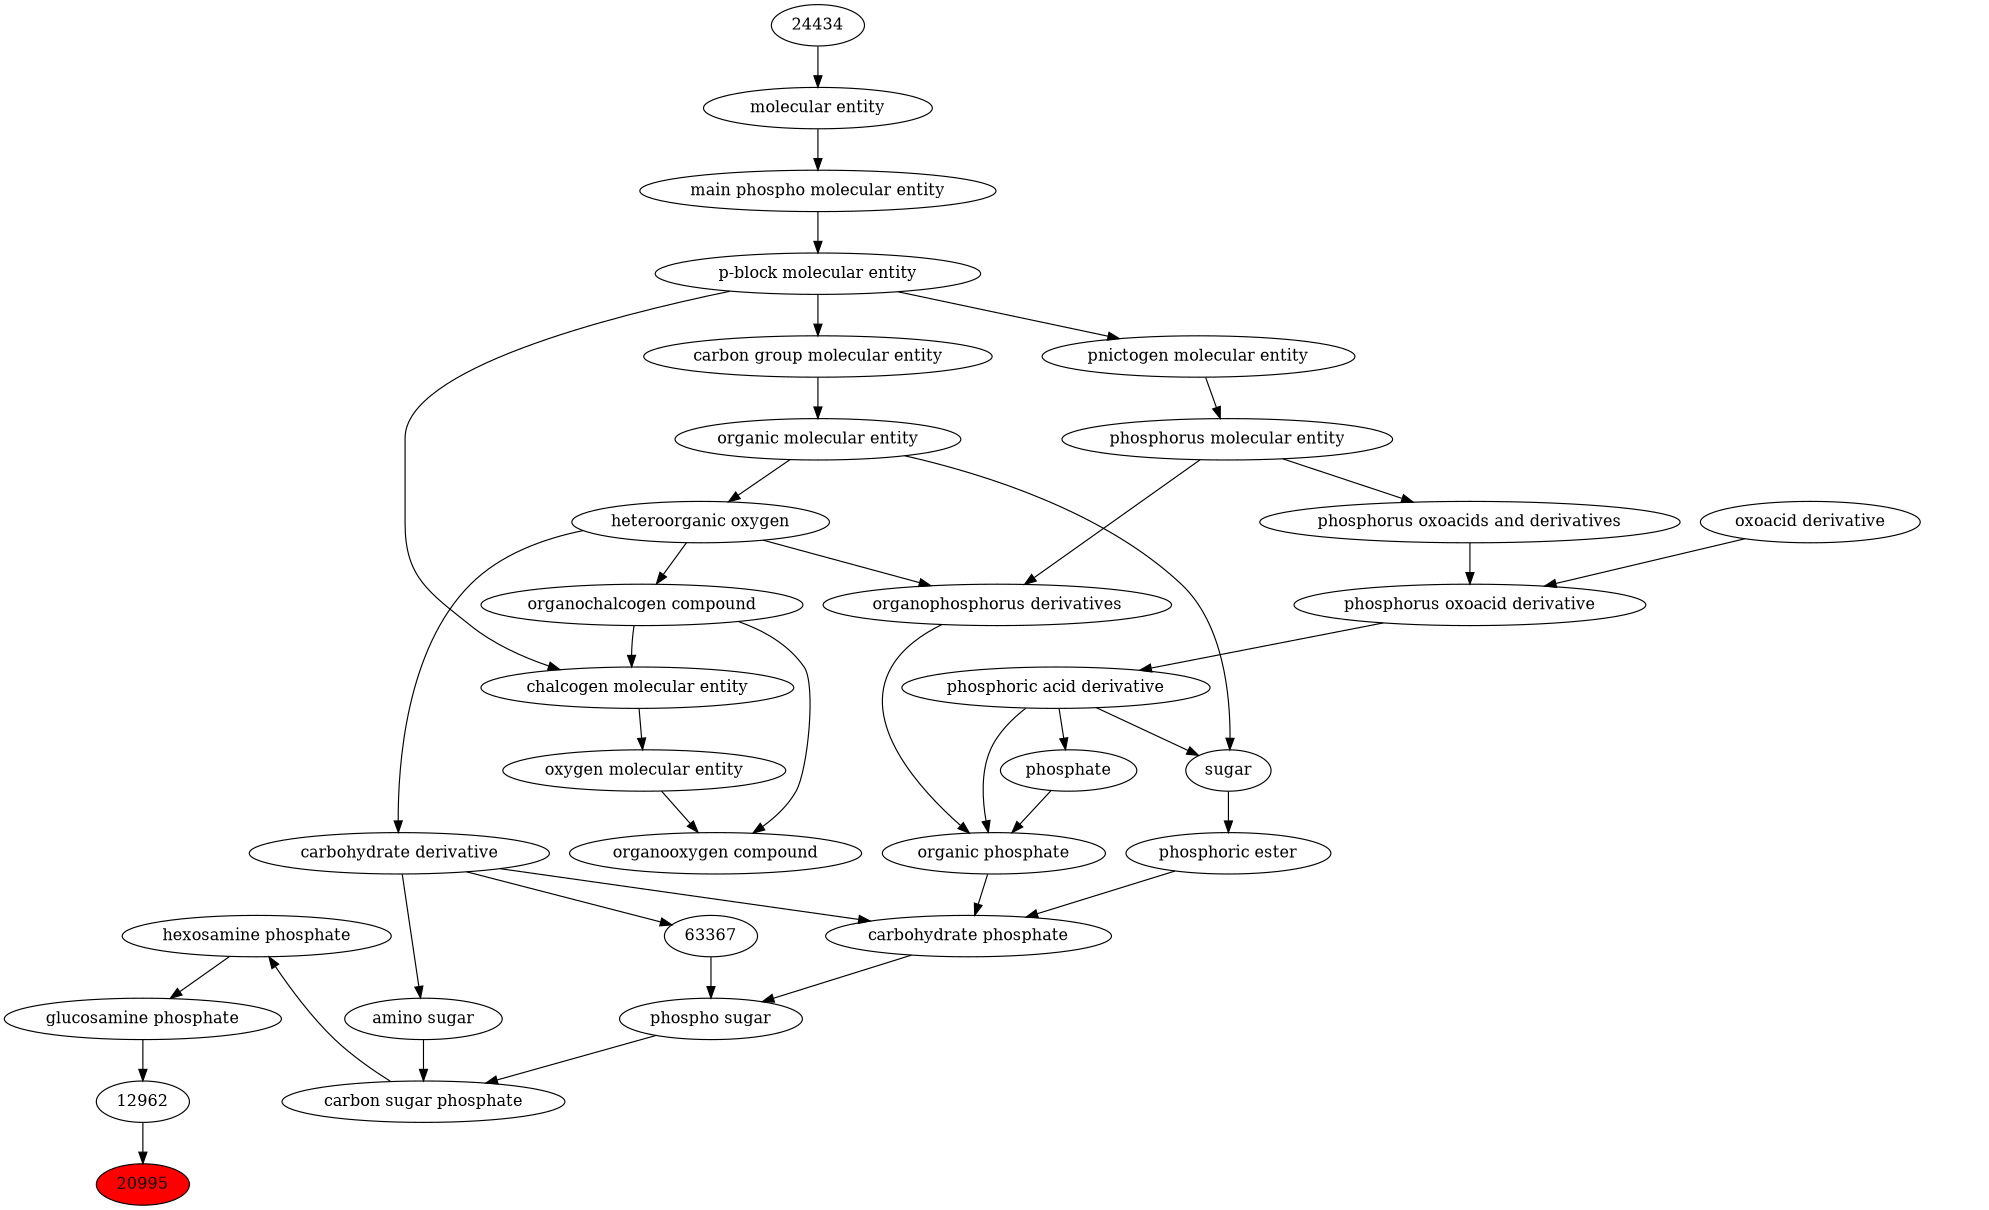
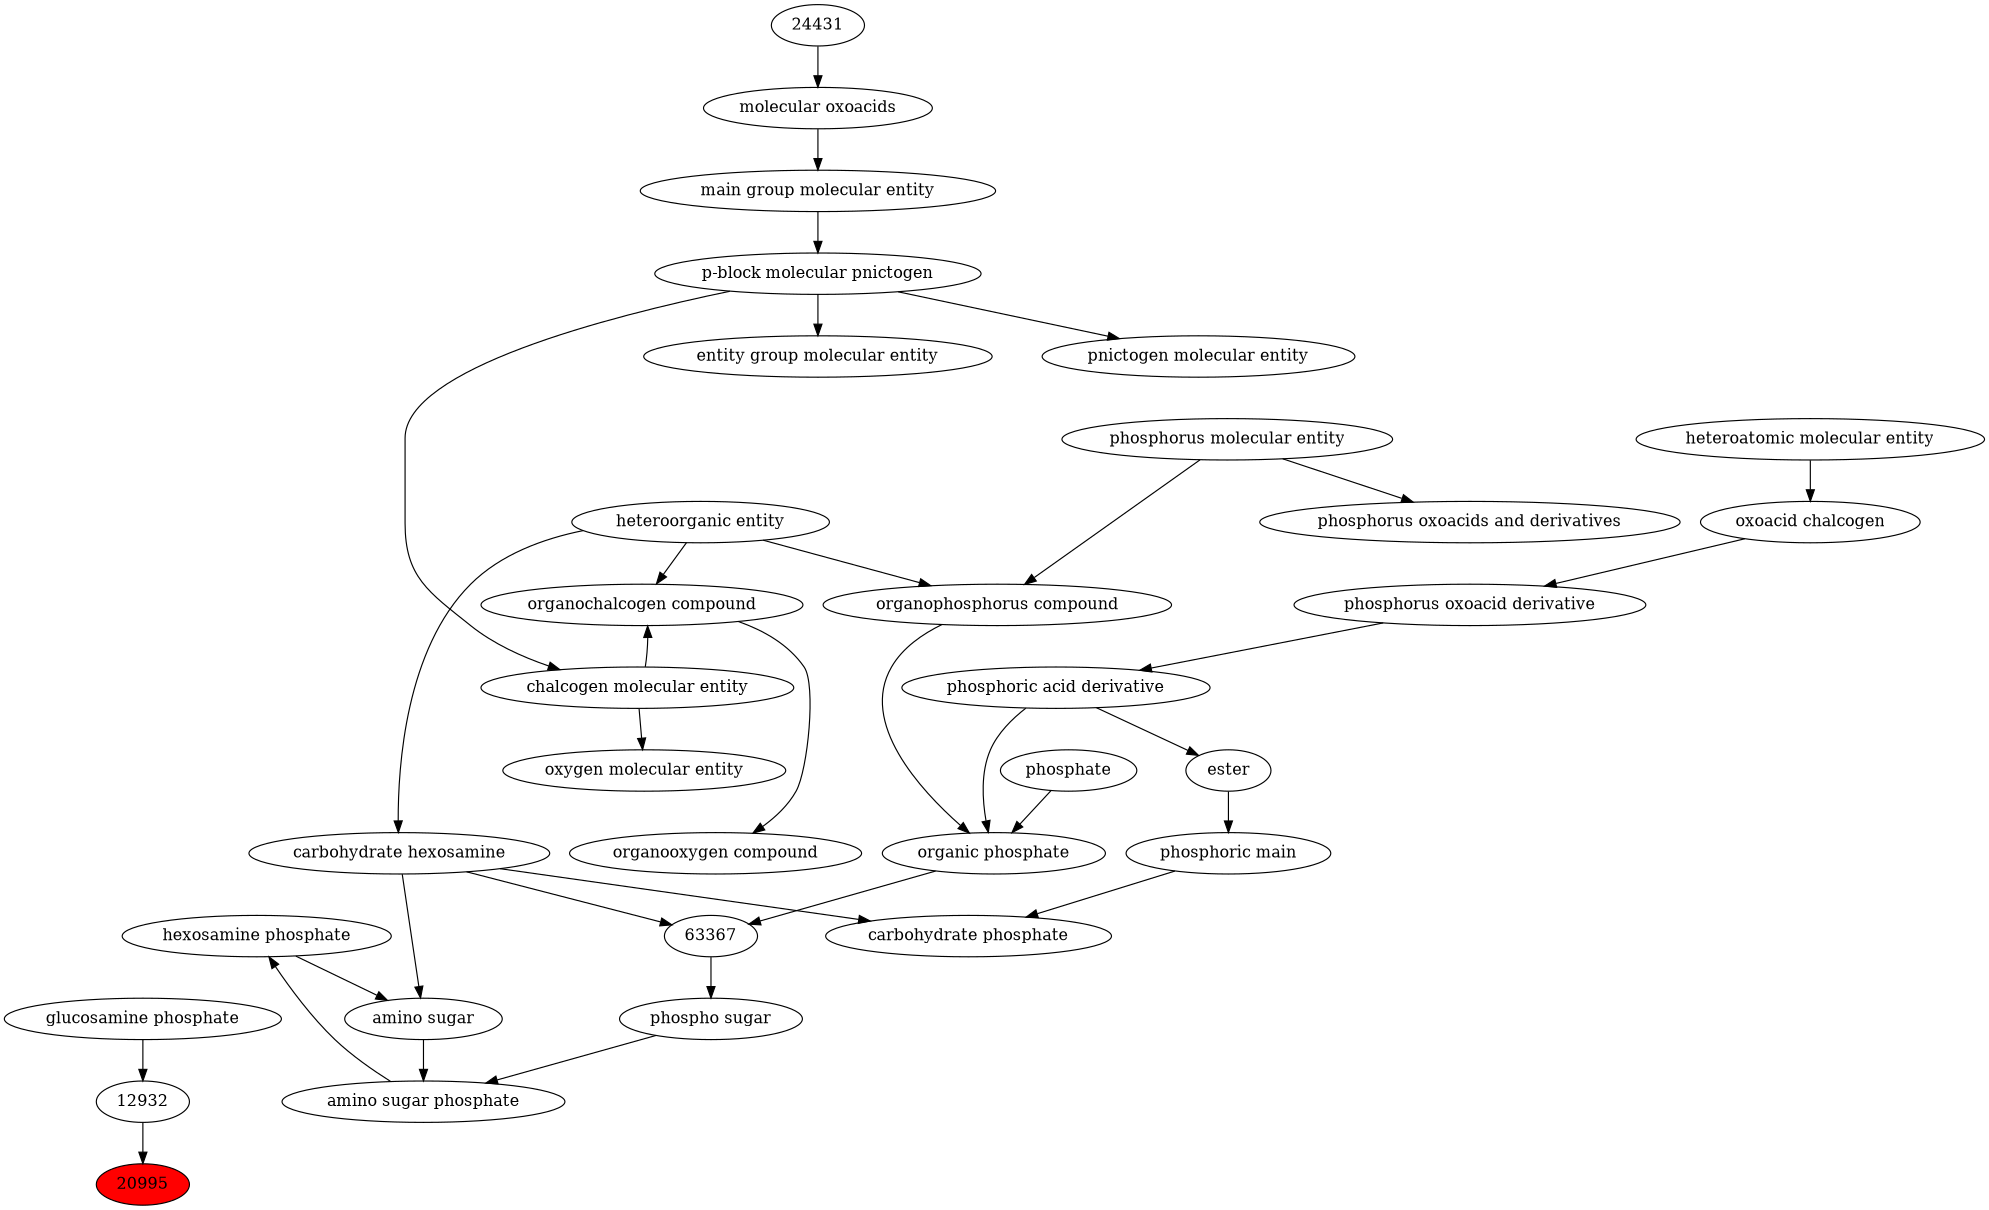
node "24434": label "24434" -> "24431"
node "molecular entity": label "molecular entity" -> "molecular oxoacids"
node "main phospho molecular entity": label "main phospho molecular entity" -> "main group molecular entity"
node "p-block molecular entity": label "p-block molecular entity" -> "p-block molecular pnictogen"
node "carbon group molecular entity": label "carbon group molecular entity" -> "entity group molecular entity"
edge "pnictogen molecular entity" -> "phosphorus molecular entity": removed
node "organic molecular entity": removed
node "heteroatomic molecular entity": added
node "heteroorganic oxygen": label "heteroorganic oxygen" -> "heteroorganic entity"
node "oxoacid derivative": label "oxoacid derivative" -> "oxoacid chalcogen"
edge "phosphorus oxoacids and derivatives" -> "phosphorus oxoacid derivative": removed
node "organophosphorus derivatives": label "organophosphorus derivatives" -> "organophosphorus compound"
edge "organochalcogen compound" -> "chalcogen molecular entity": reversed
edge "phosphoric acid derivative" -> "phosphate": removed
node "sugar": label "sugar" -> "ester"
edge "oxygen molecular entity" -> "organooxygen compound": removed
node "carbohydrate derivative": label "carbohydrate derivative" -> "carbohydrate hexosamine"
node "phosphoric ester": label "phosphoric ester" -> "phosphoric main"
edge "organic phosphate" -> "carbohydrate phosphate": now "organic phosphate" -> "63367"
edge "hexosamine phosphate" -> "glucosamine phosphate": now "hexosamine phosphate" -> "amino sugar"
edge "carbohydrate phosphate" -> "phospho sugar": removed
node "12962": label "12962" -> "12932"
node "carbon sugar phosphate": label "carbon sugar phosphate" -> "amino sugar phosphate"
